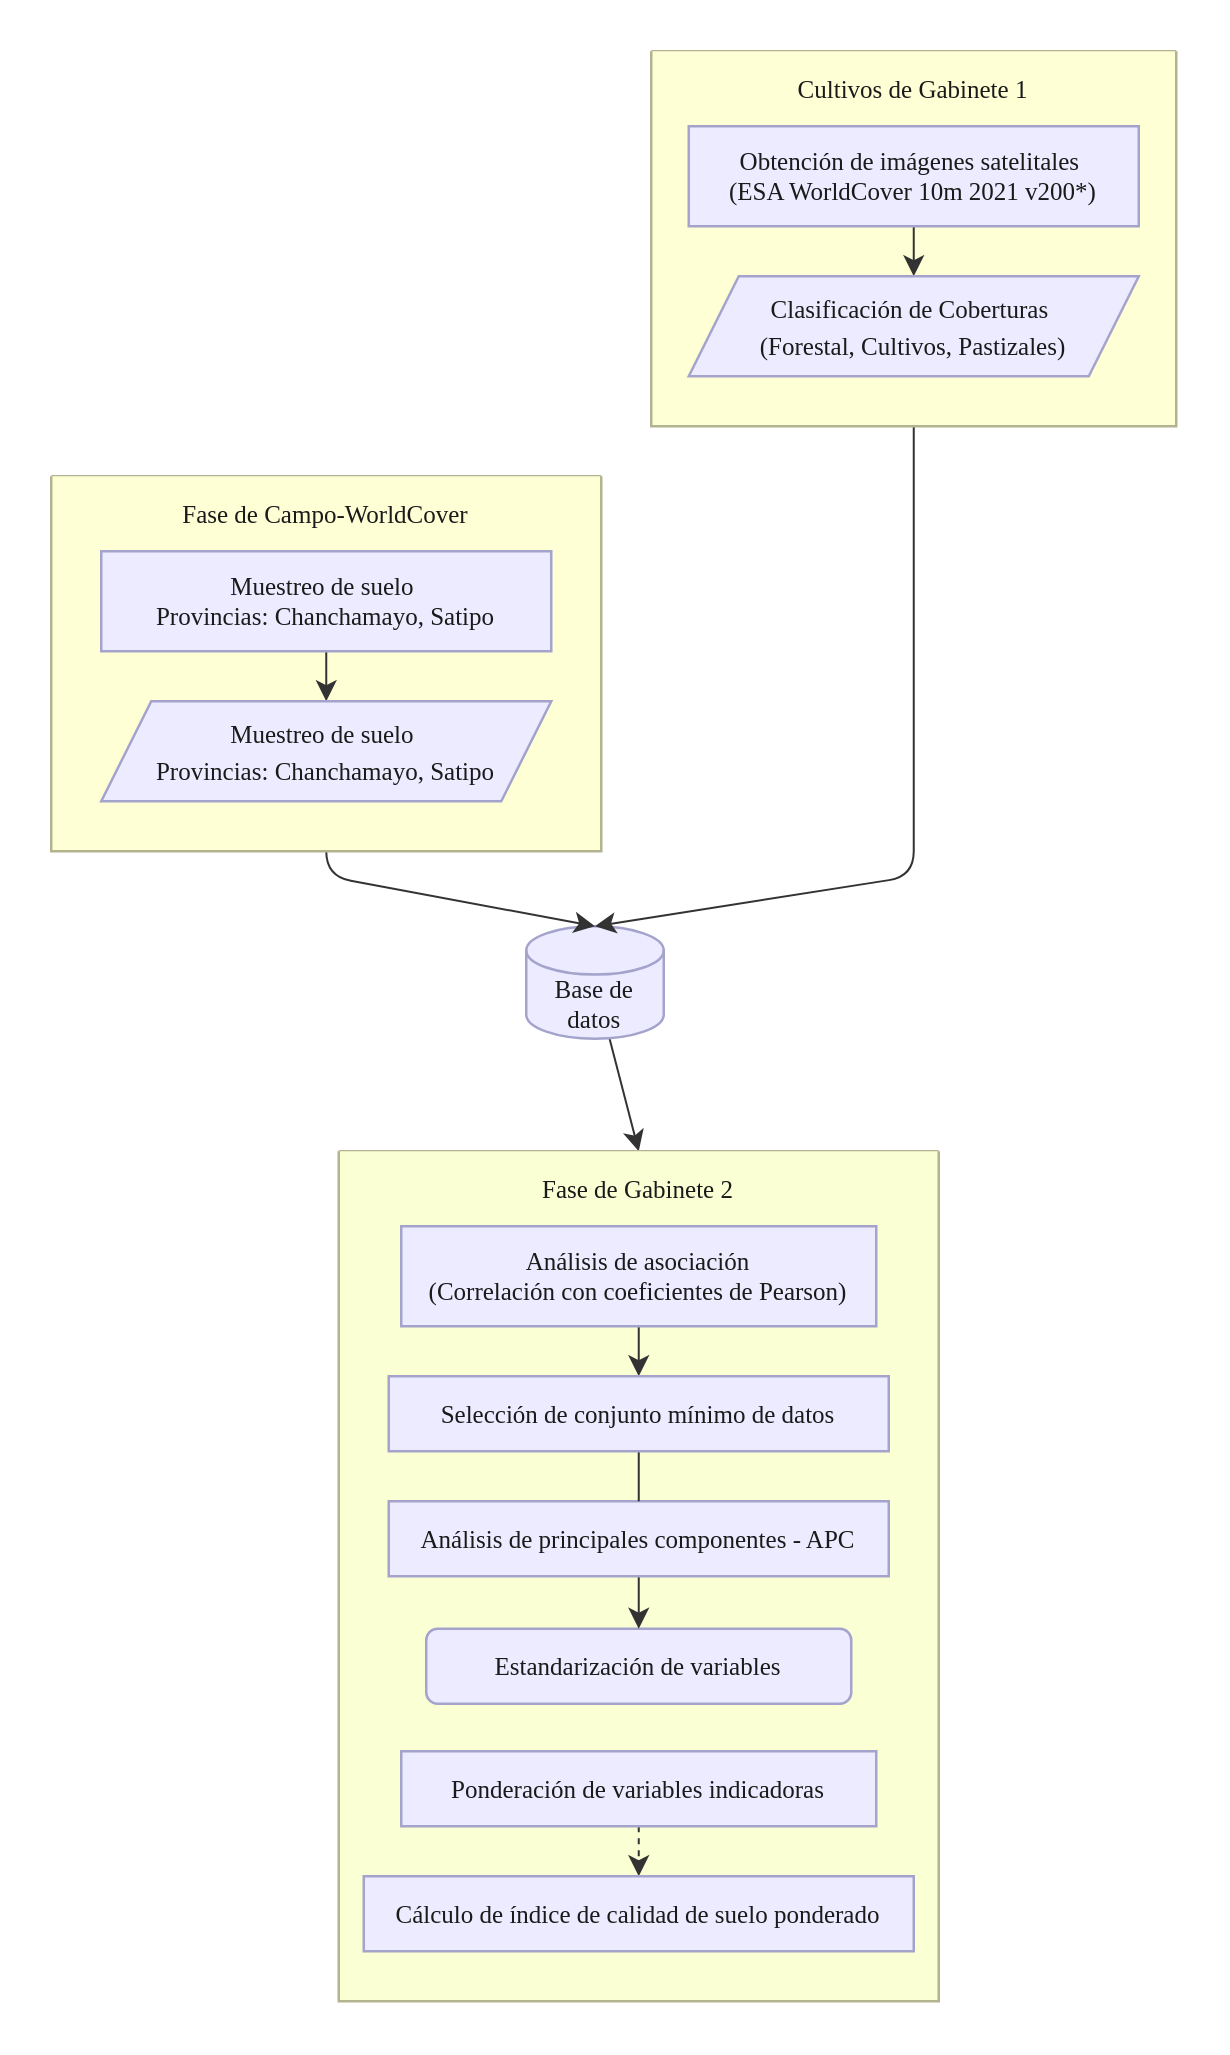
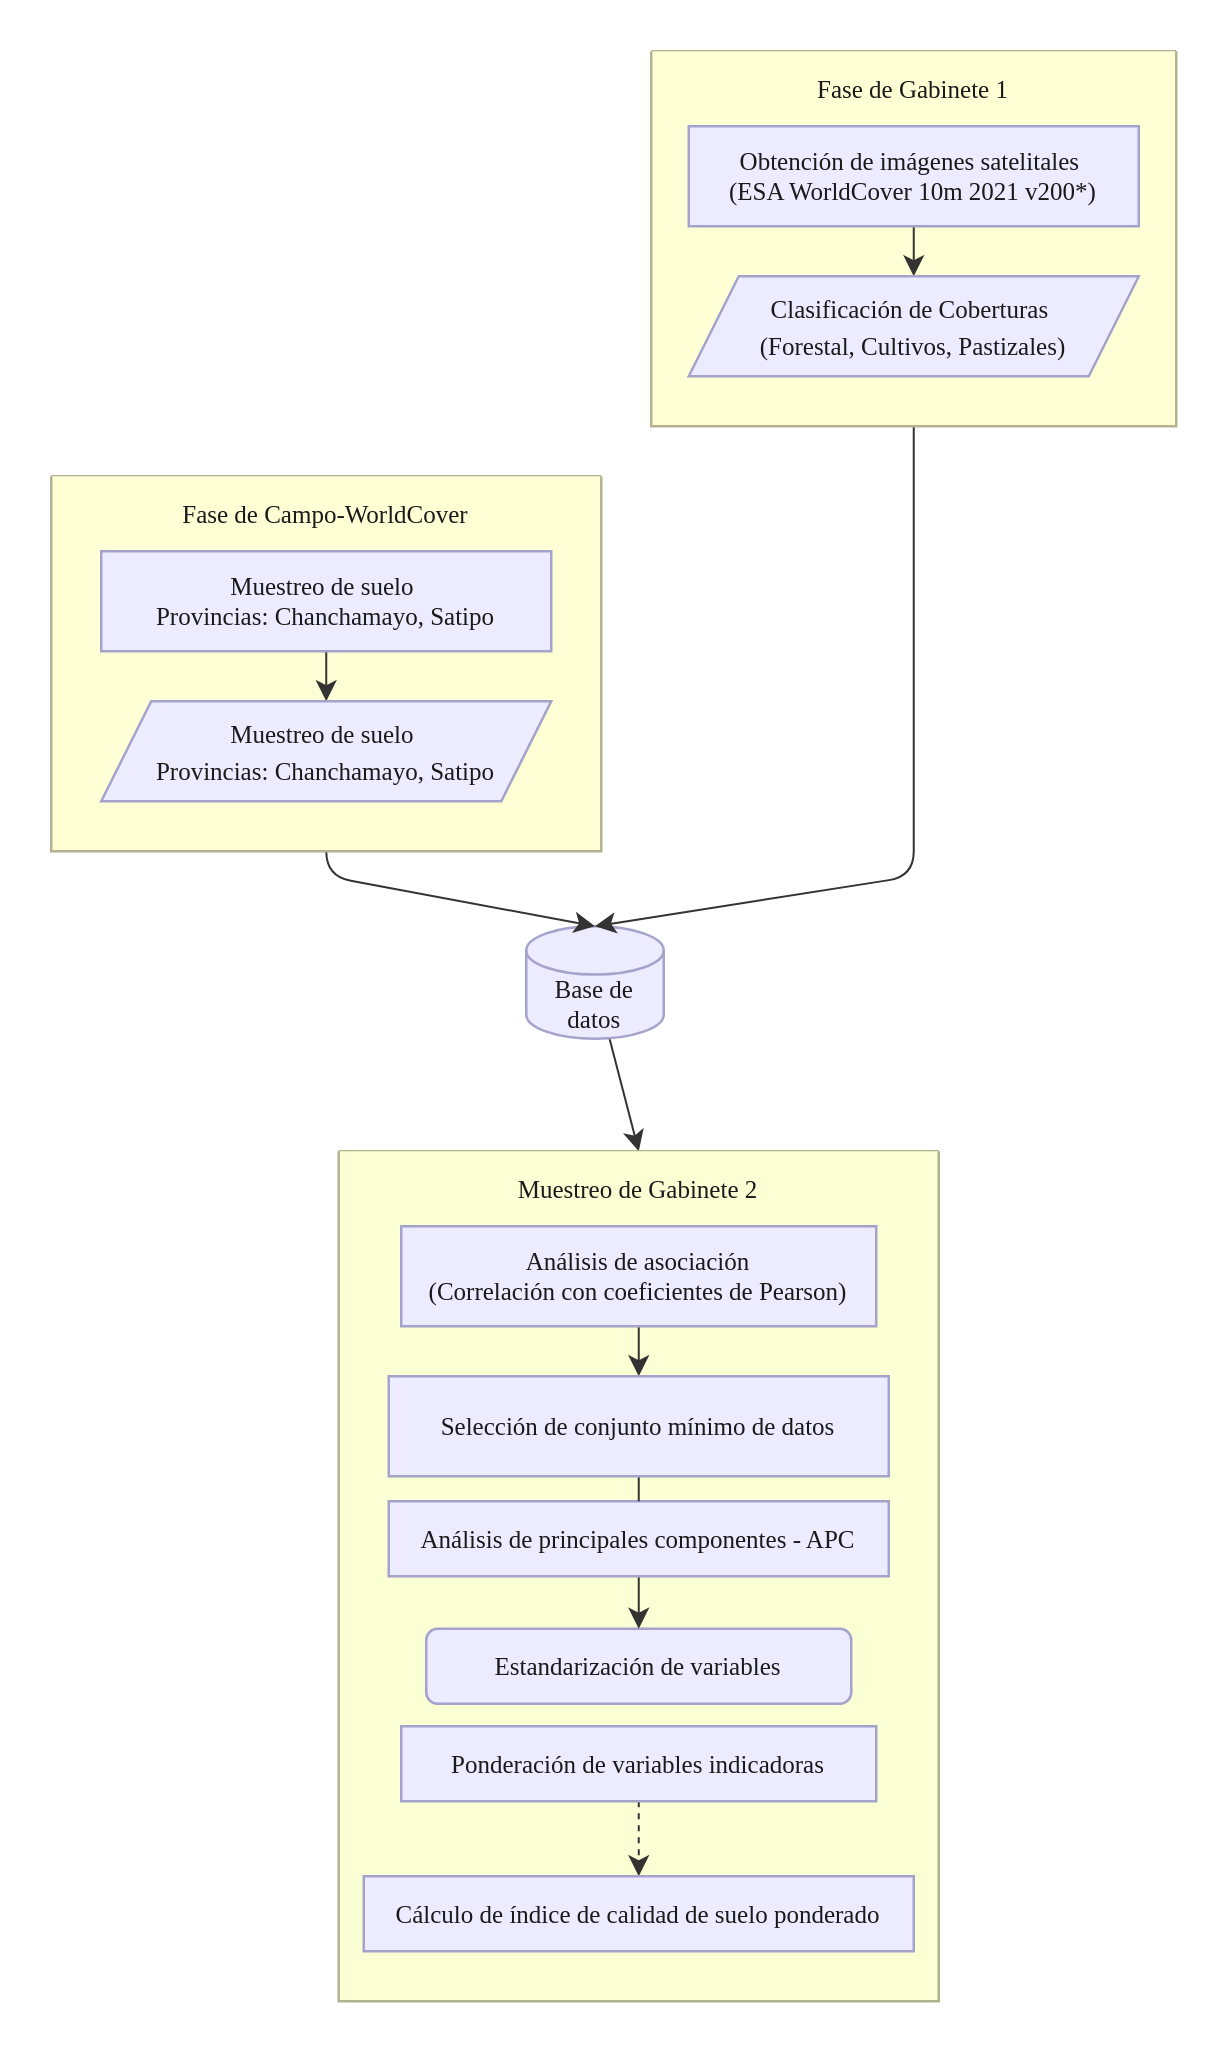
node "Cultivos de Gabinete 1": label "Cultivos de Gabinete 1" -> "Fase de Gabinete 1"
node "Fase de Gabinete 2": label "Fase de Gabinete 2" -> "Muestreo de Gabinete 2"
node "Selección de conjunto mínimo de datos": size 500x75 -> 500x100
node "Ponderación de variables indicadoras": moved (639, 1789) -> (639, 1764)
